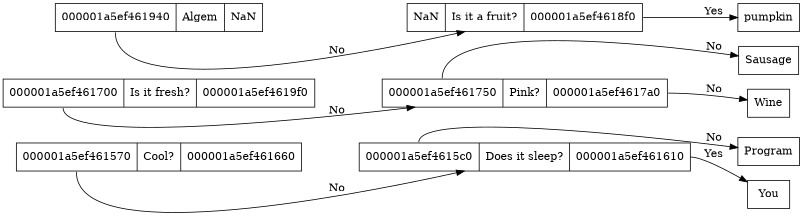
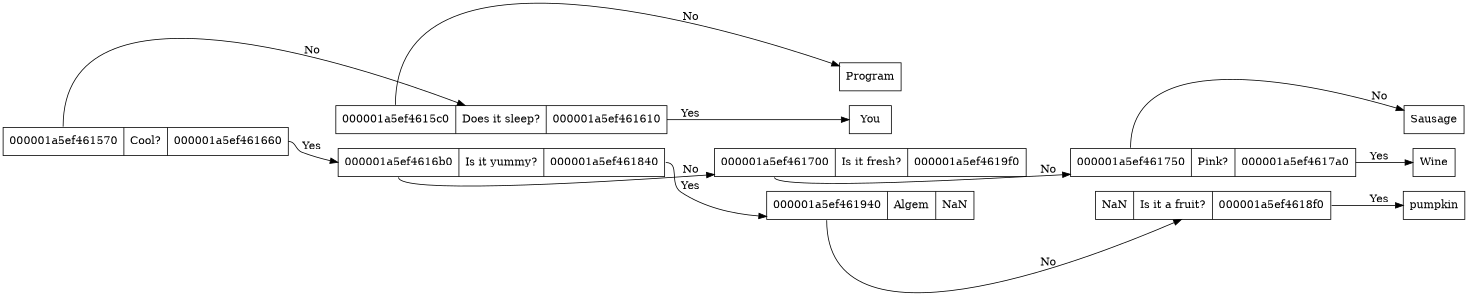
edge "000001a5ef461750" -> "Wine": label "No" -> "Yes"
node "000001a5ef4616b0": added
